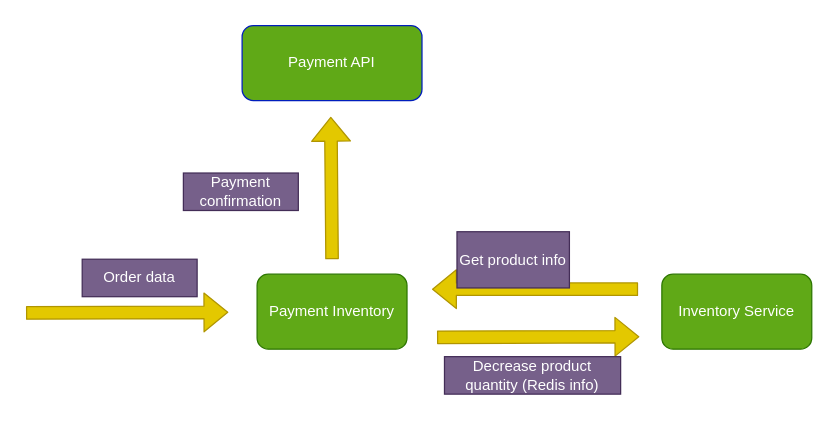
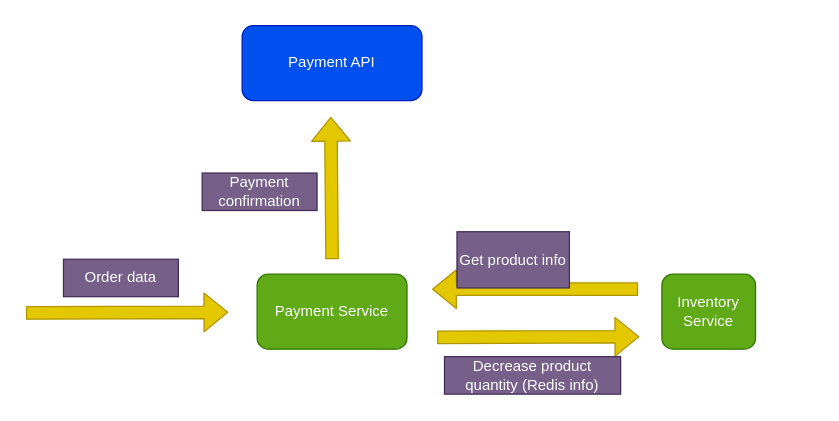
node "Payment API": fillcolor #60a917 -> #0050ef
node "Payment confirmation": moved (241, 192) -> (259, 192)
node "Order data": moved (139, 278) -> (121, 278)
node "Payment Inventory": label "Payment Inventory" -> "Payment Service"
node "Inventory Service": size 150x75 -> 94x75
